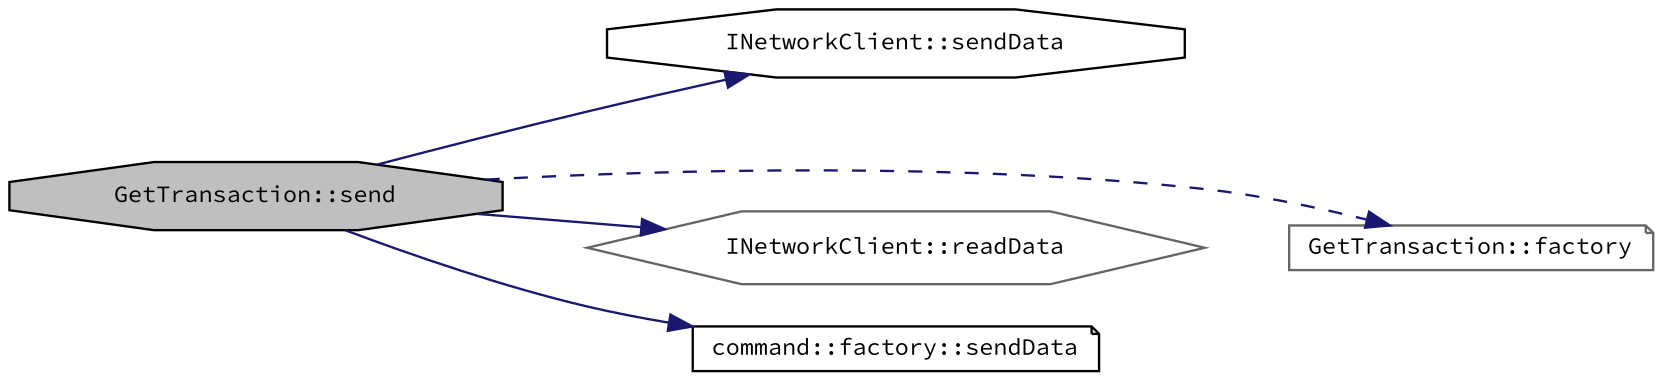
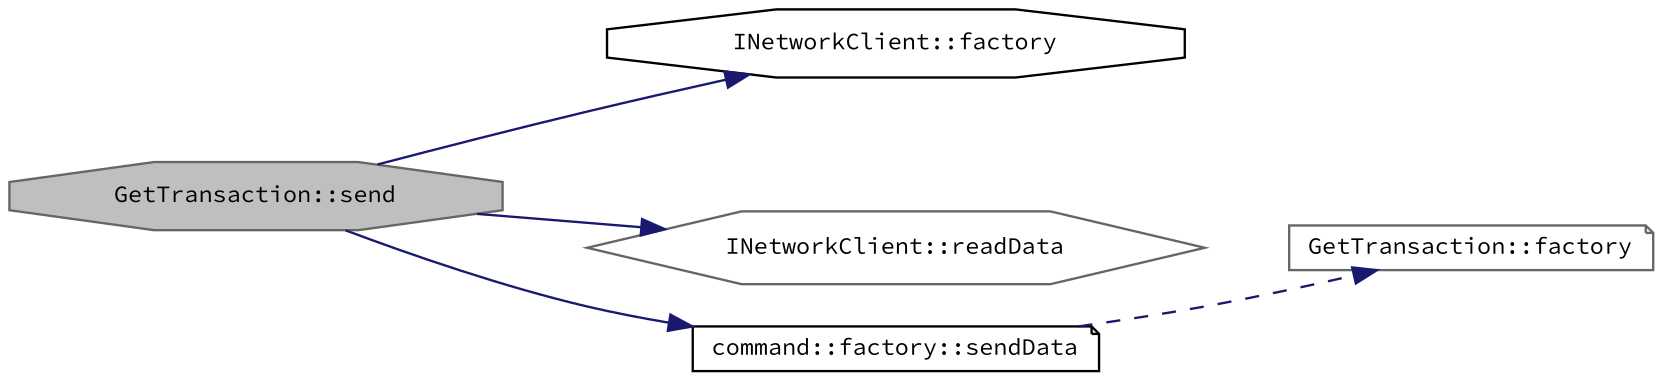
node "INetworkClient::sendData": label "INetworkClient::sendData" -> "INetworkClient::factory"
edge "GetTransaction::send" -> "GetTransaction::factory": now "command::factory::sendData" -> "GetTransaction::factory"
node "GetTransaction::send": color black -> gray40
